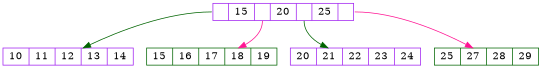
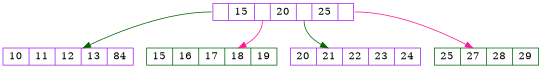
node "10": text "14" -> "84"
